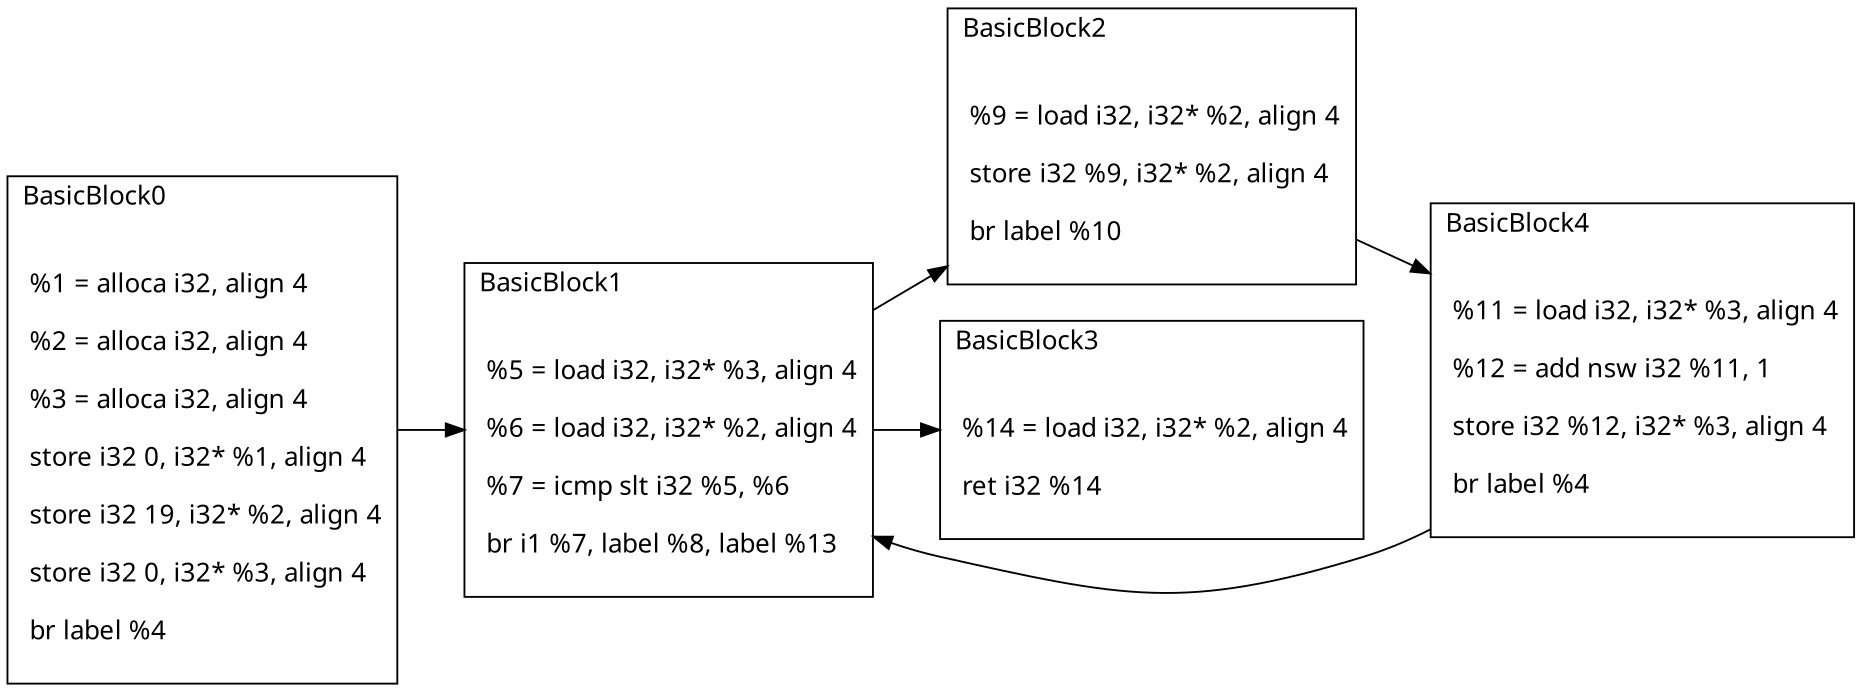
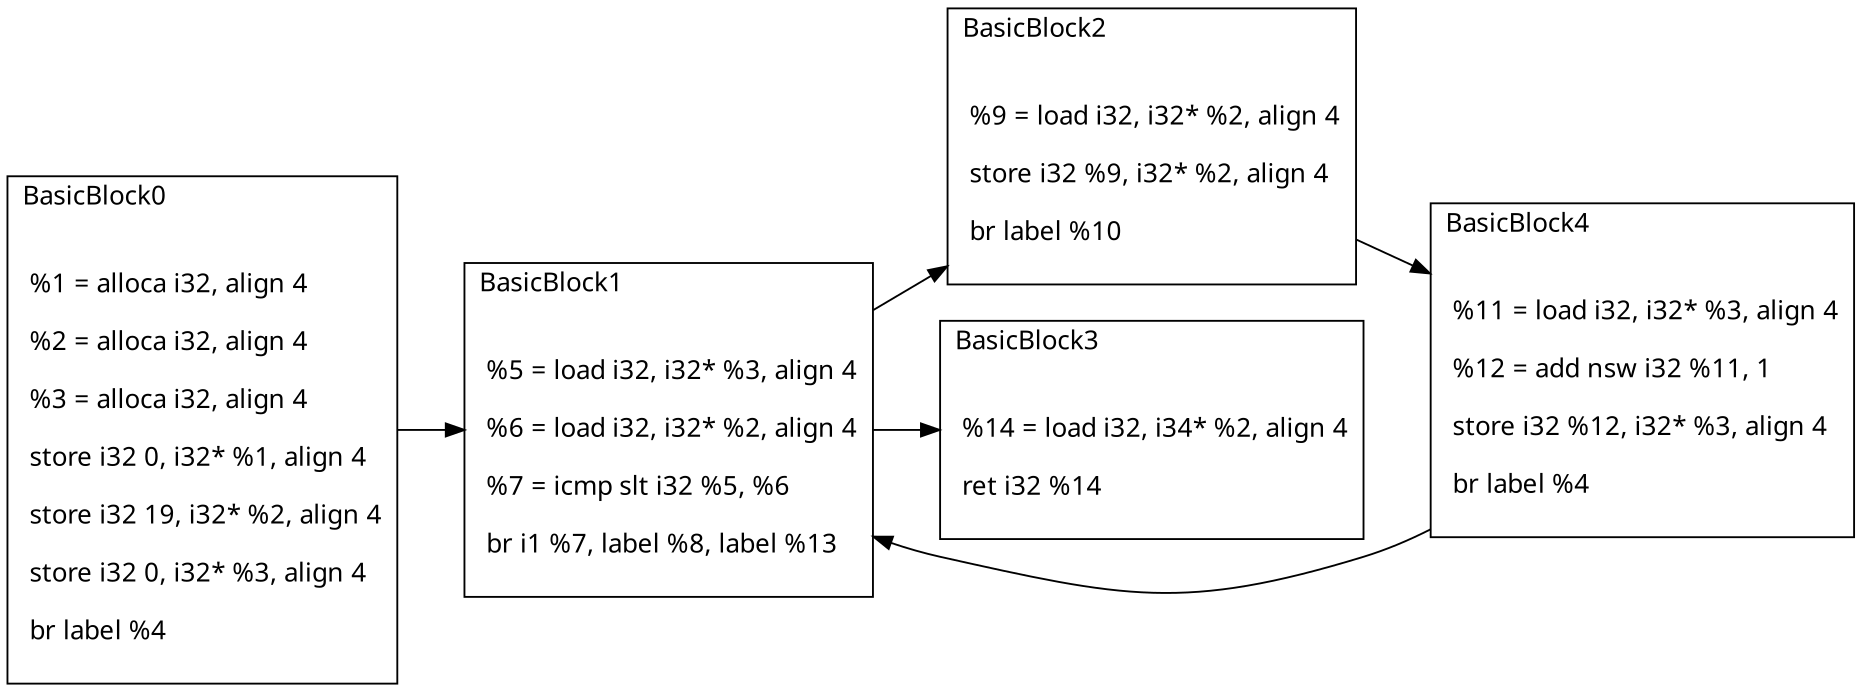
node "BasicBlock3 %14 = load i32, i32* %2, align 4 ret i32 %14": label "BasicBlock3 %14 = load i32, i32* %2, align 4 ret i32 %14" -> "BasicBlock3 %14 = load i32, i34* %2, align 4 ret i32 %14"
